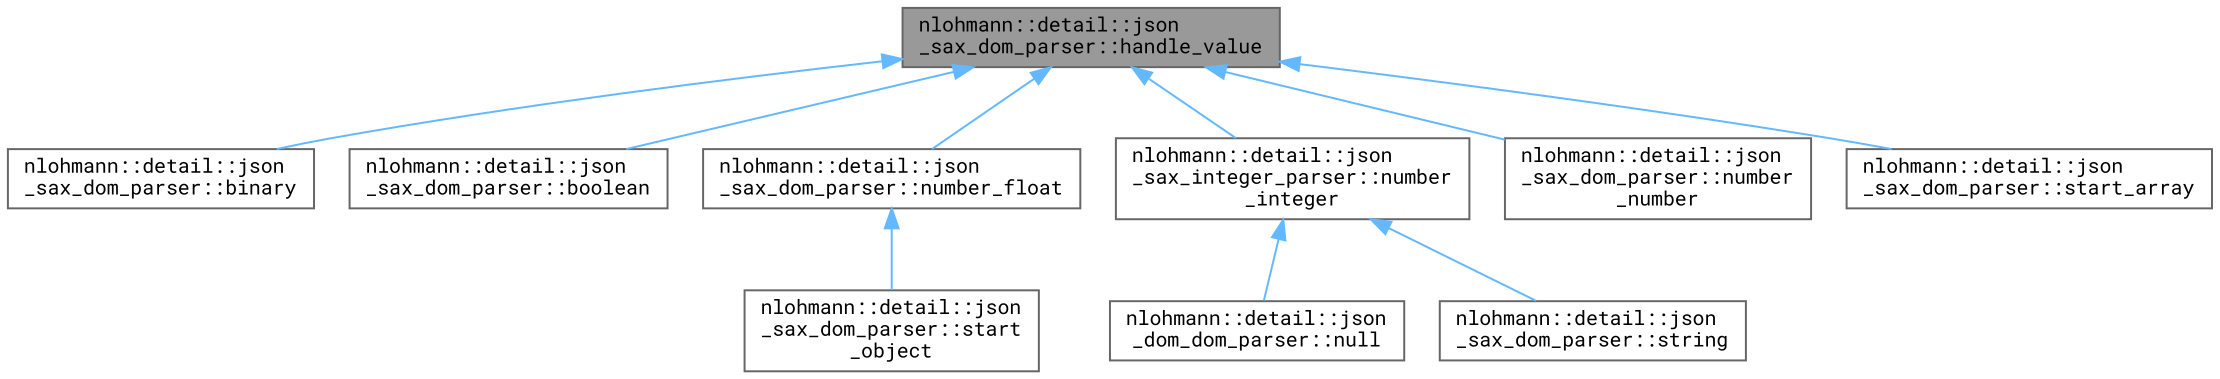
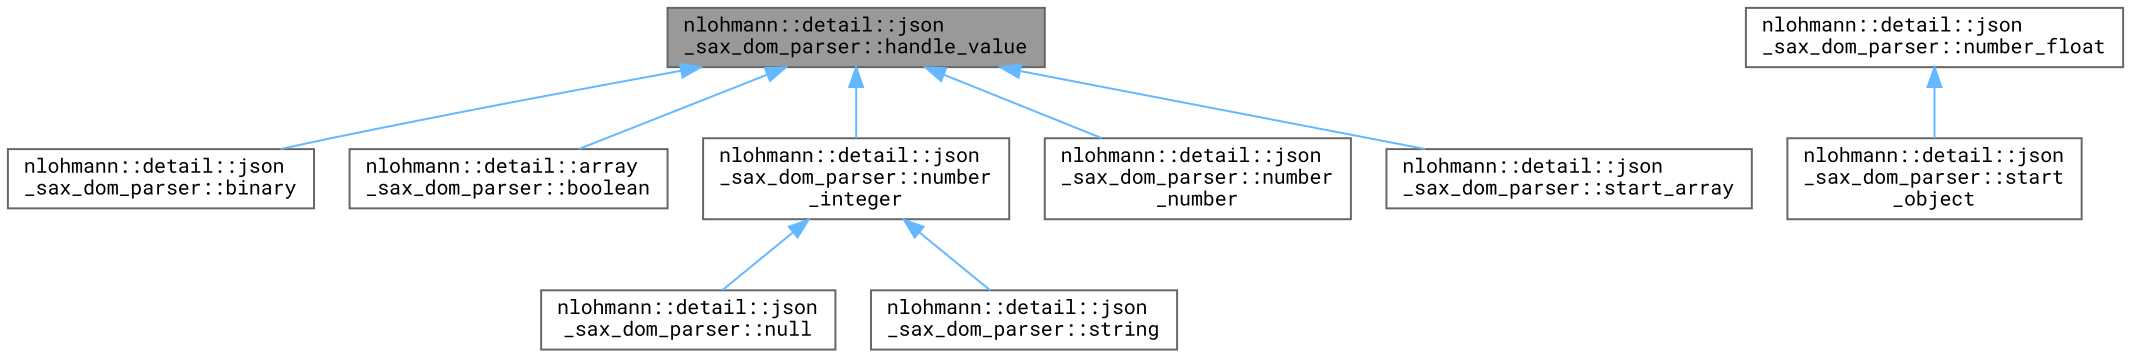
edge "nlohmann::detail::json _sax_dom_parser::number_float" -> "nlohmann::detail::json _sax_dom_parser::handle_value": removed
node "nlohmann::detail::json _sax_dom_parser::boolean": label "nlohmann::detail::json _sax_dom_parser::boolean" -> "nlohmann::detail::array _sax_dom_parser::boolean"
node "nlohmann::detail::json _sax_integer_parser::number _integer": label "nlohmann::detail::json _sax_integer_parser::number _integer" -> "nlohmann::detail::json _sax_dom_parser::number _integer"
node "nlohmann::detail::json _dom_dom_parser::null": label "nlohmann::detail::json _dom_dom_parser::null" -> "nlohmann::detail::json _sax_dom_parser::null"
